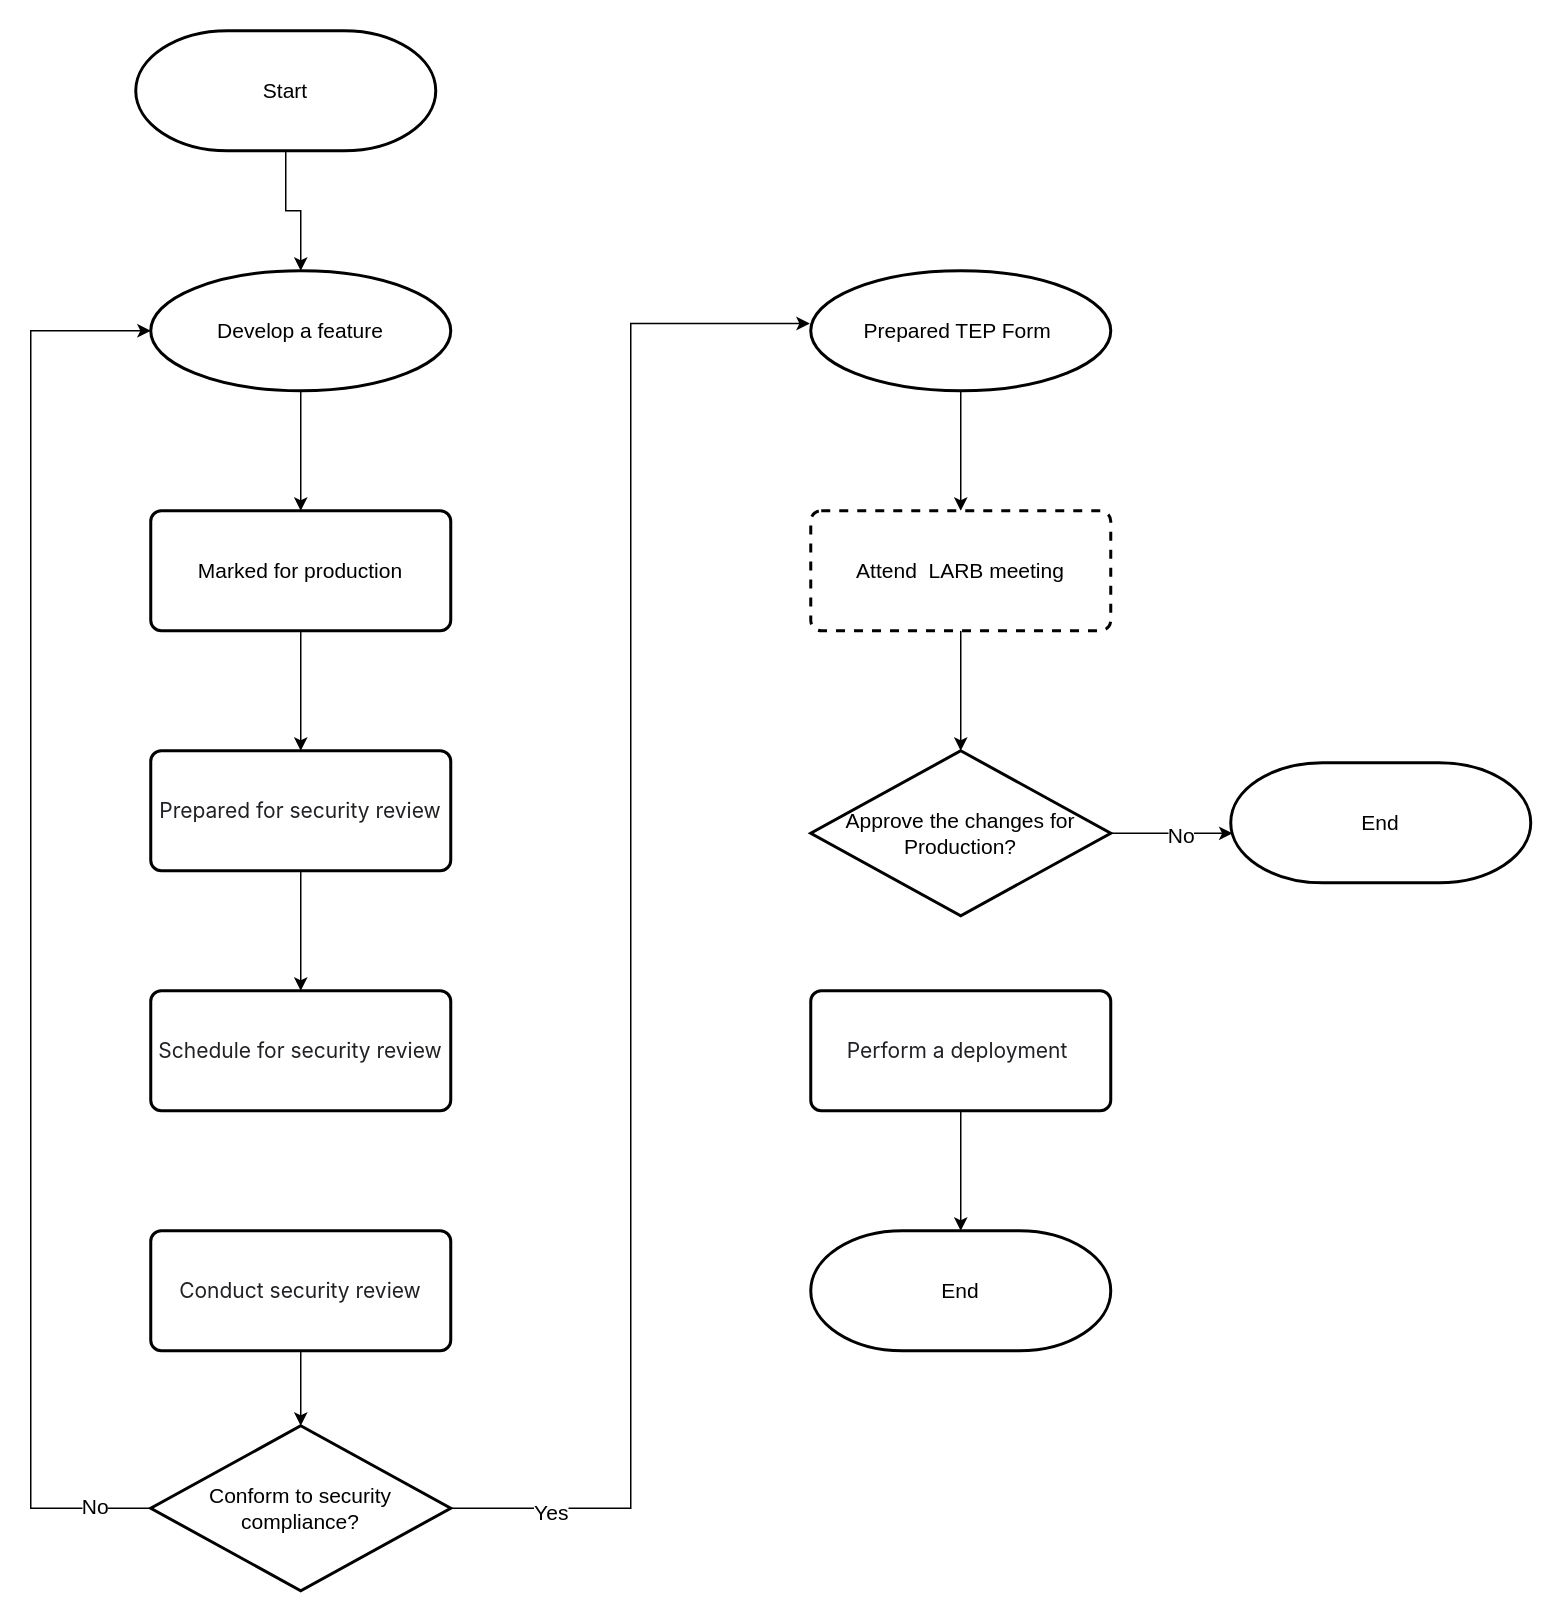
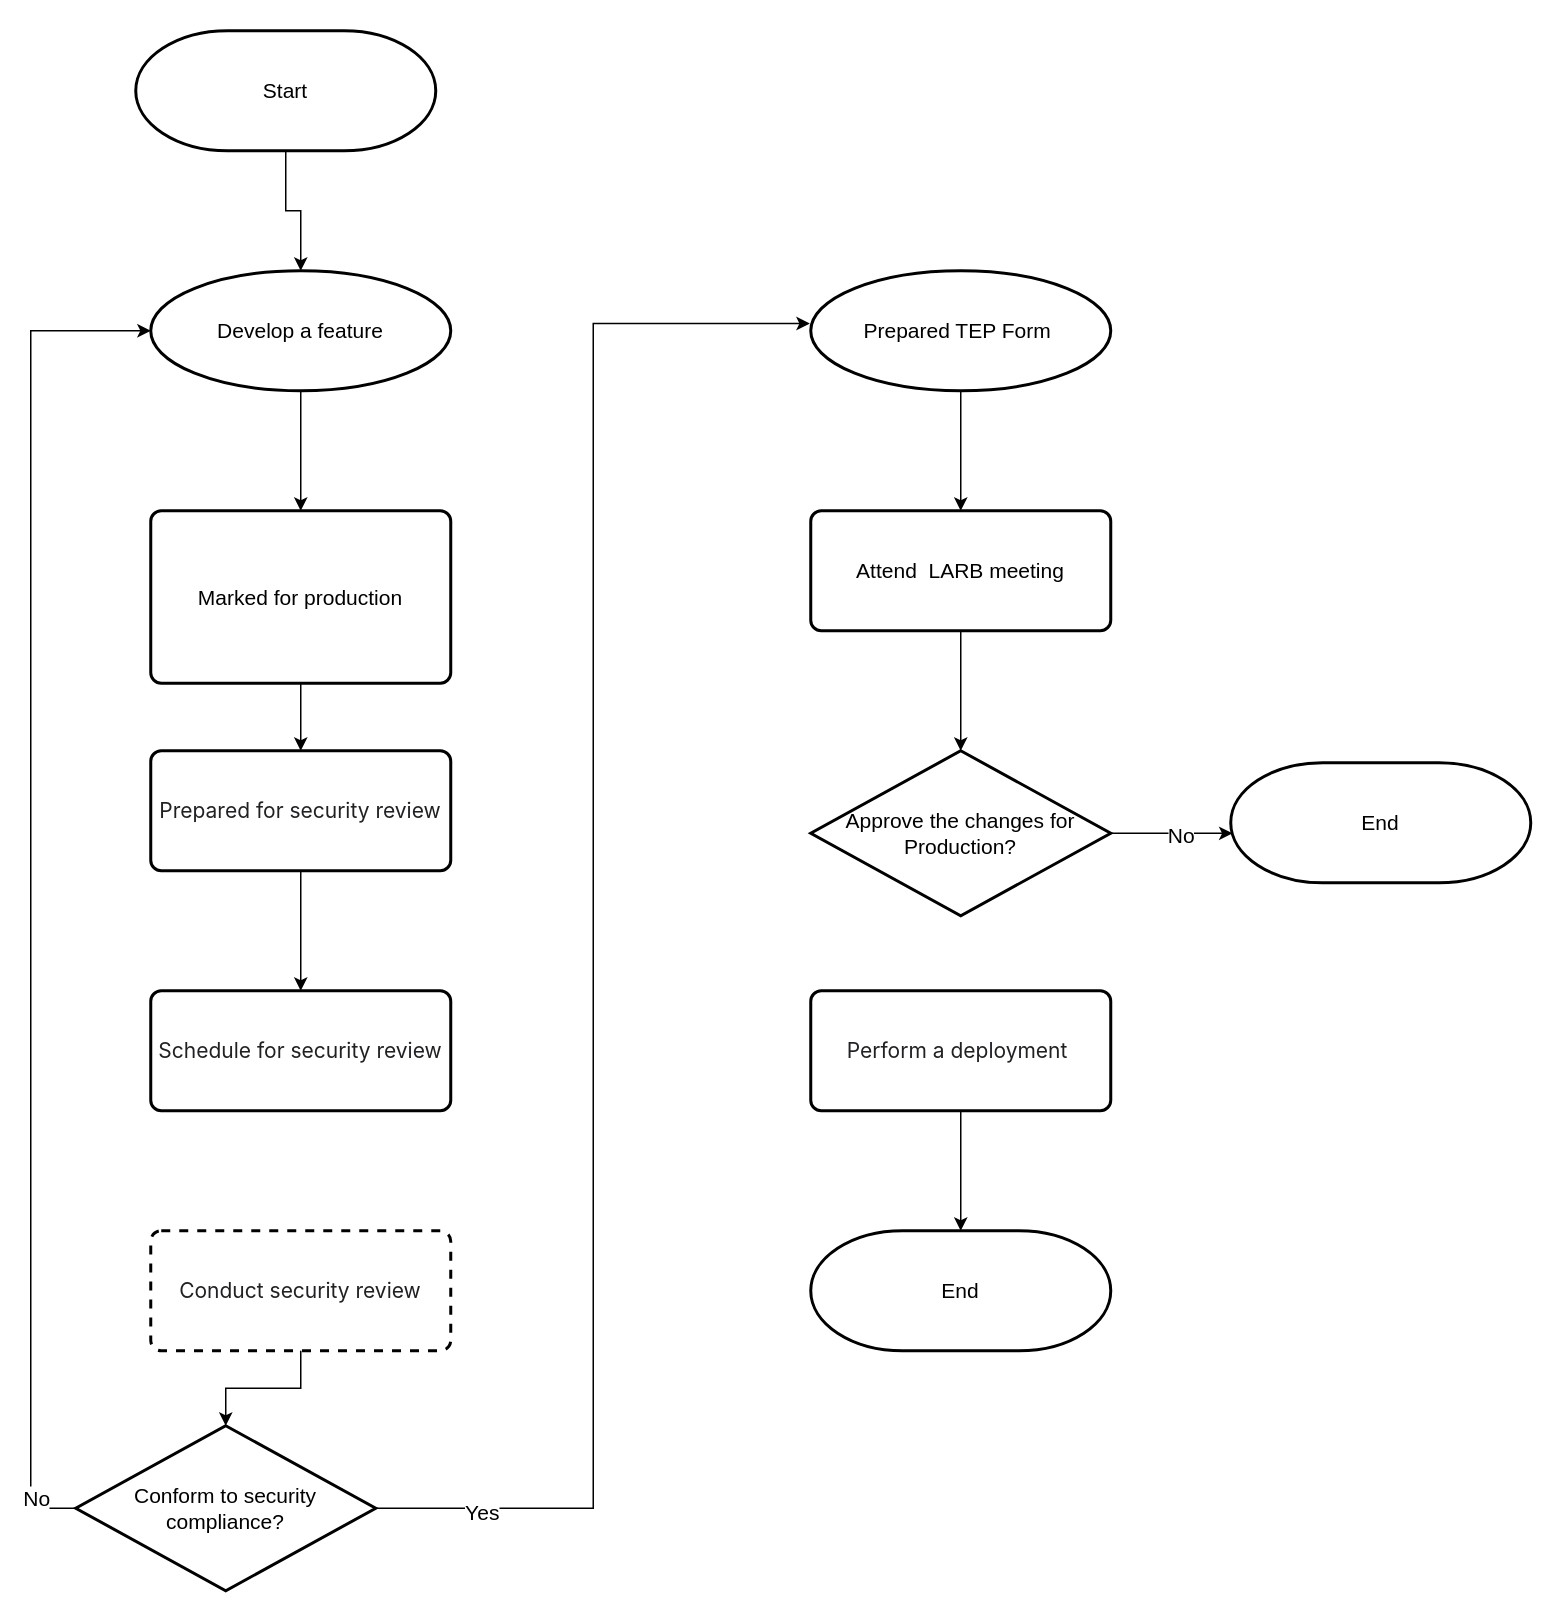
node "Marked for production": size 300x120 -> 300x173
node "Attend LARB meeting": style dashed -> solid
node "Conduct security review": style solid -> dashed
node "Conform to security compliance?": moved (301, 1508) -> (226, 1508)
